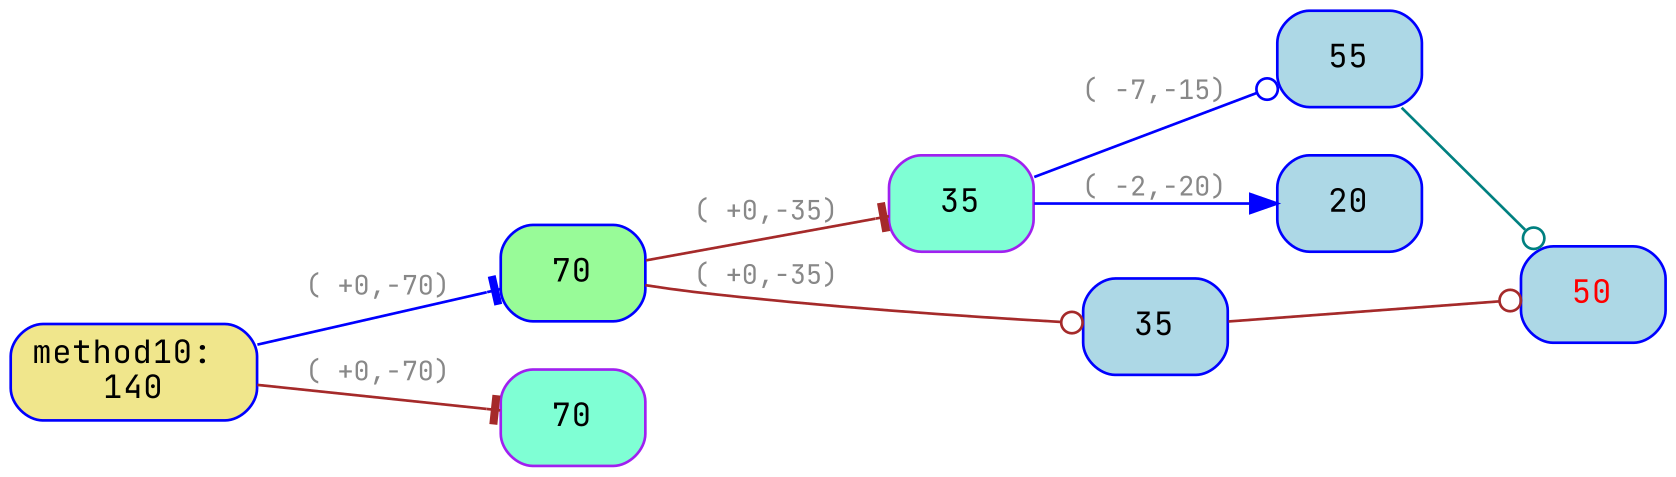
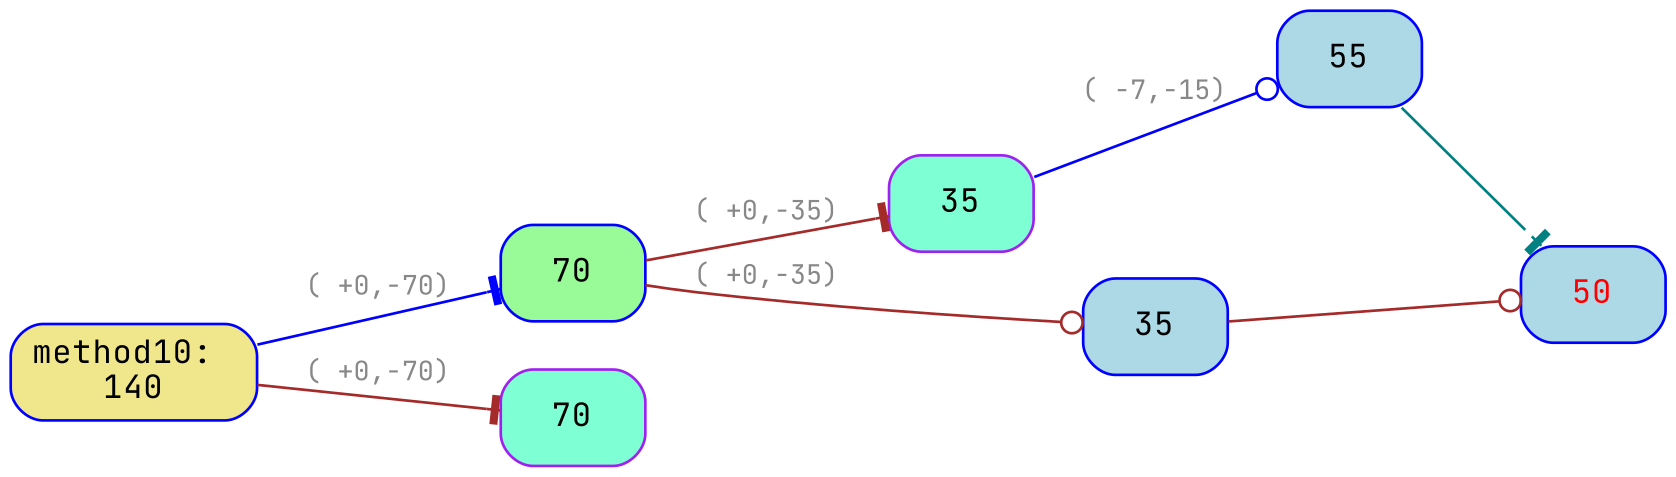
edge "55" -> "50": arrowhead odot -> tee
node "20": removed
